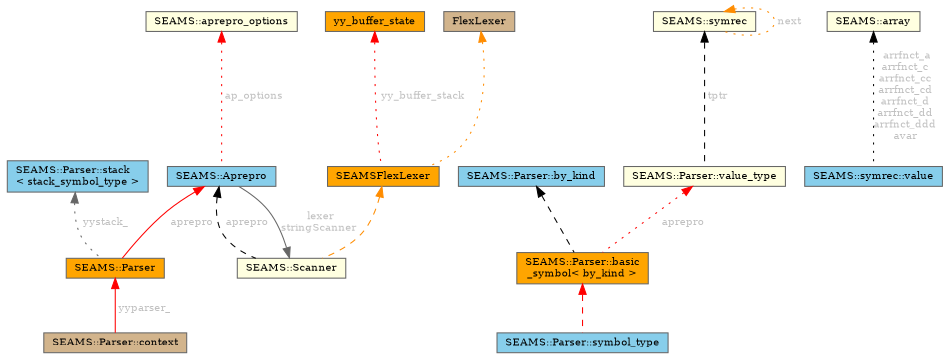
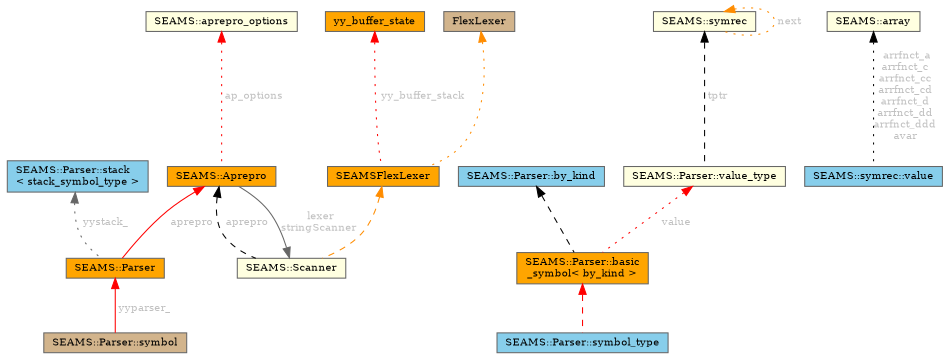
node "SEAMS::Aprepro": fillcolor skyblue -> orange
edge "SEAMS::Parser::basic _symbol< by_kind >" -> "SEAMS::Parser::value_type": label " aprepro" -> " value"
node "SEAMS::Parser::context": label "SEAMS::Parser::context" -> "SEAMS::Parser::symbol"
